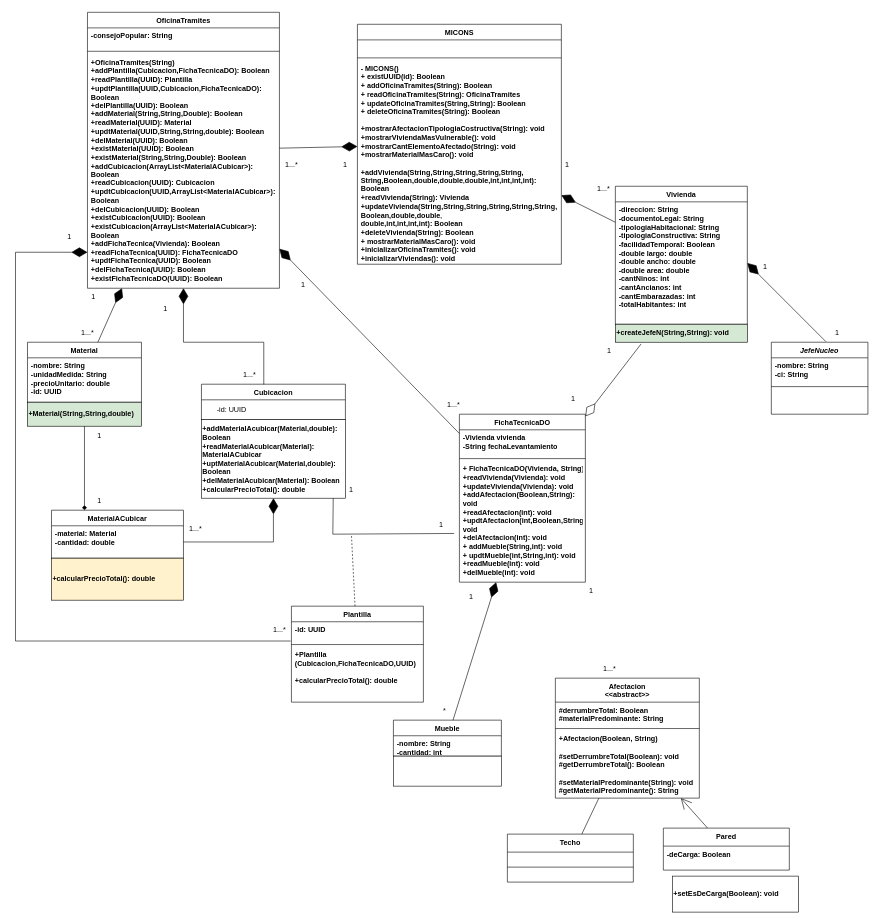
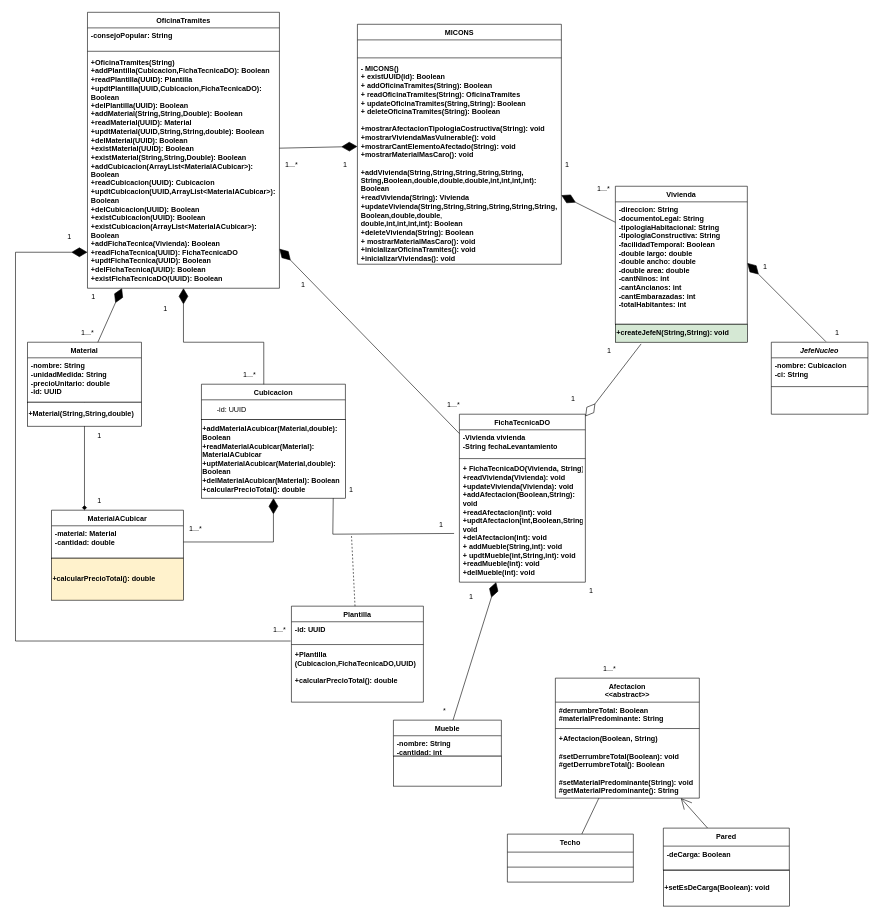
node "-nombre: String -ci: String": label "-nombre: String -ci: String" -> "-nombre: Cubicacion -ci: String"
node "+Material(String,String,double)": fillcolor #d5e8d4 -> #ffffff
node "+setEsDeCarga(Boolean): void": moved (735, 894) -> (726, 888)
